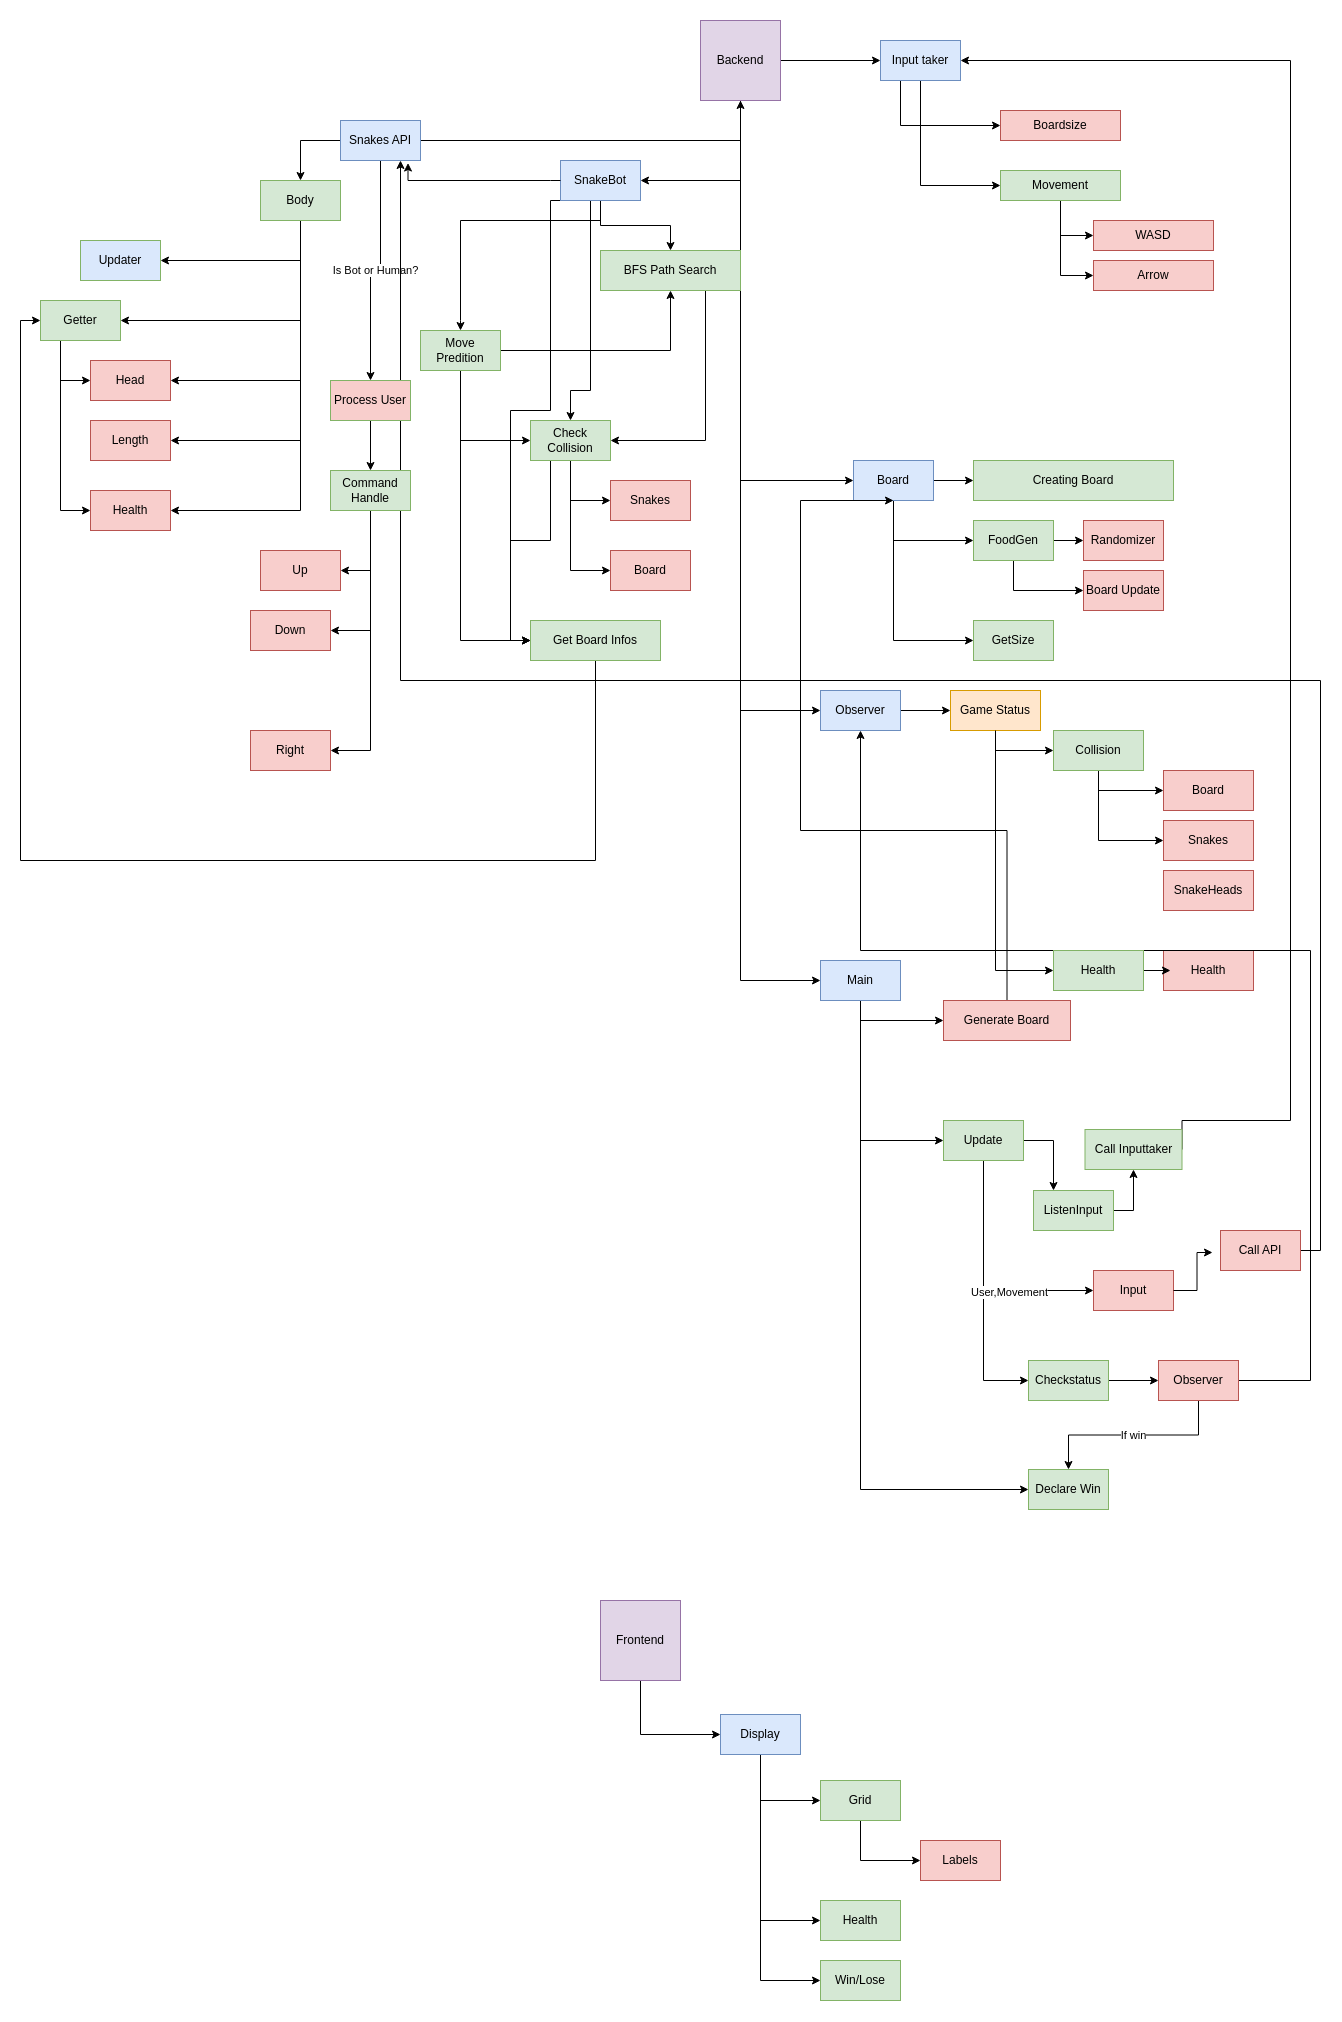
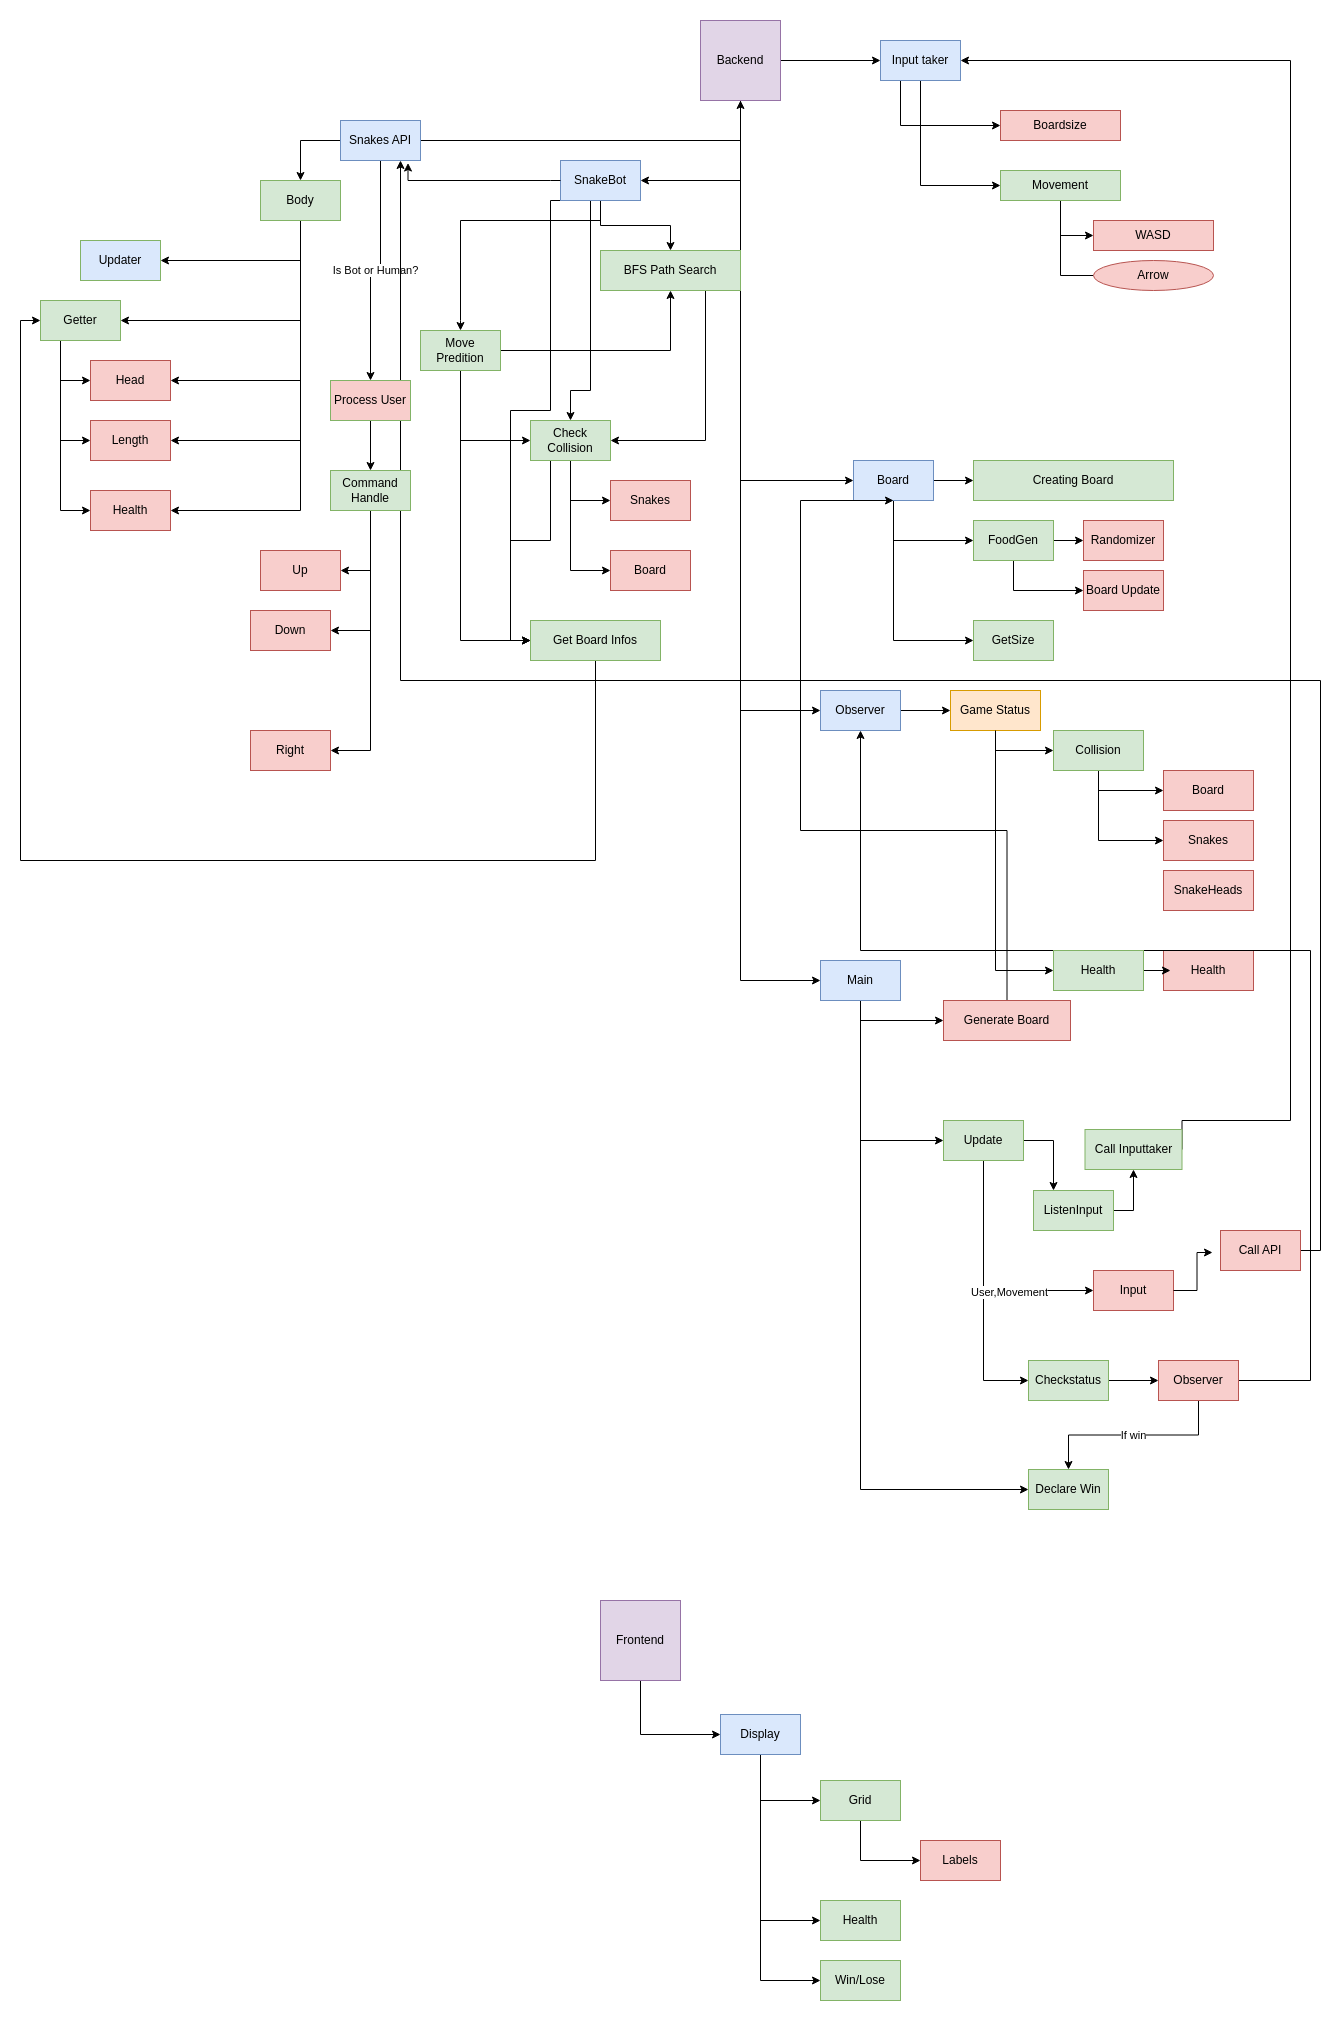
edge "Movement" -> "Arrow": arrowhead classic -> none
node "Arrow": shape rectangle -> ellipse
edge "Getter" -> "Length": added
